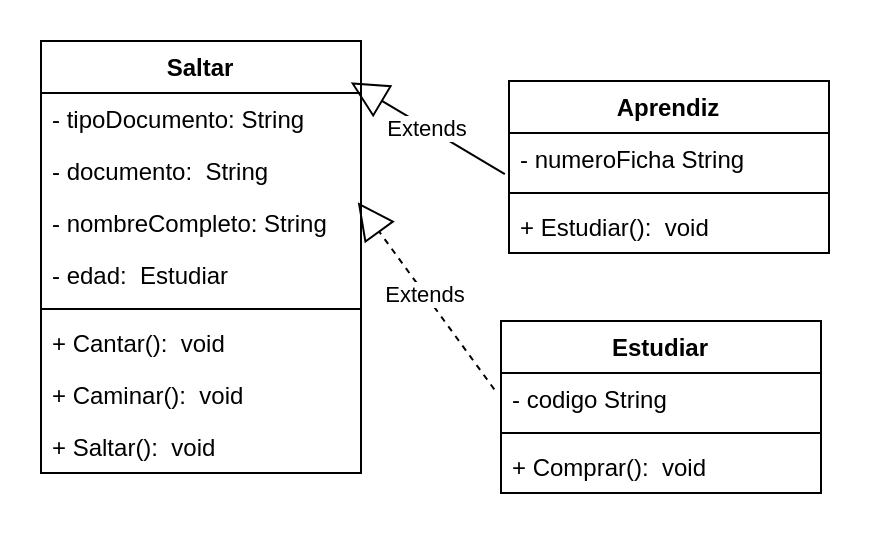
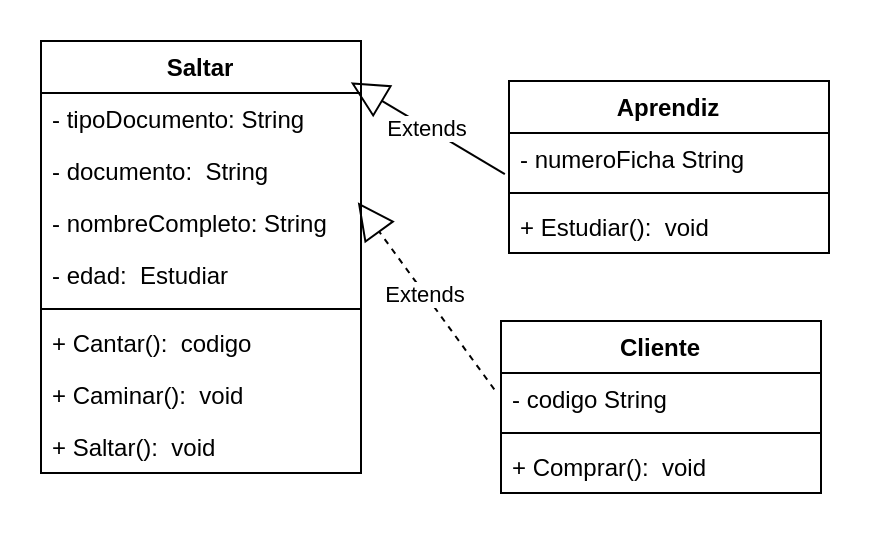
node "+ Cantar(): void": label "+ Cantar(): void" -> "+ Cantar(): codigo"
node "Estudiar": label "Estudiar" -> "Cliente"
